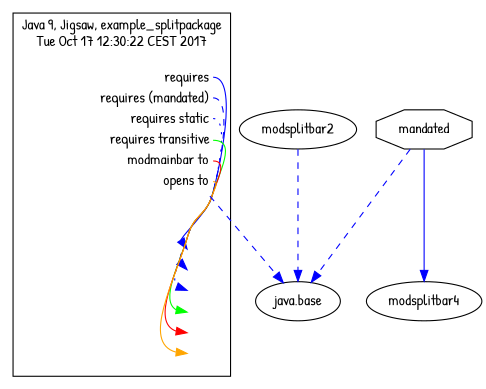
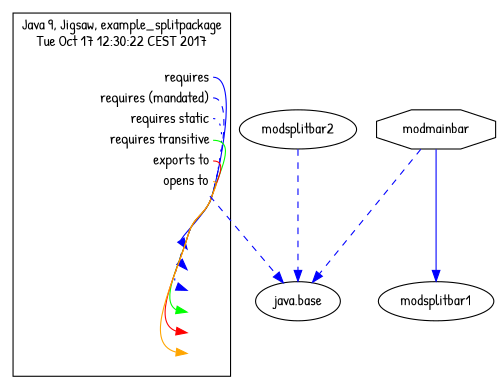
node "mandated": label "mandated" -> "modmainbar"
node "requires": text "modmainbar to" -> "exports to"
node "modsplitbar4": label "modsplitbar4" -> "modsplitbar1"
